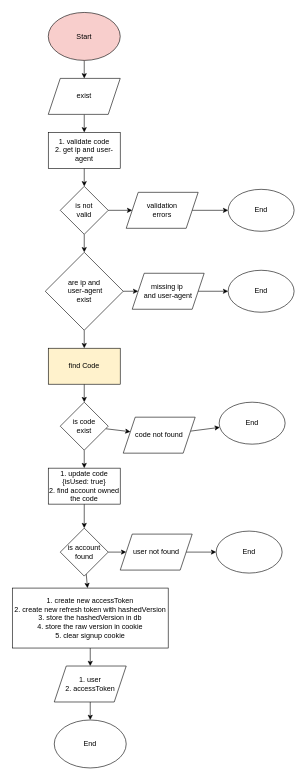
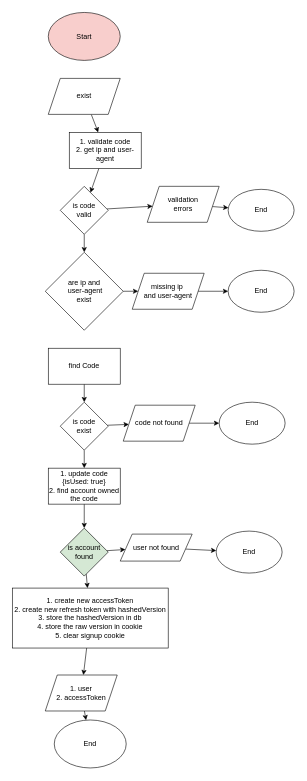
edge "Start" -> "exist": removed
node "1. validate code 2. get ip and user-agent": moved (84, 150) -> (105, 150)
node "is not valid": label "is not valid" -> "is code valid"
node "validation errors": moved (162, 210) -> (183, 204)
edge "are ip and user-agent exist" -> "find Code": removed
node "find Code": fillcolor #fff2cc -> #ffffff
node "code not found": moved (159, 435) -> (159, 423)
node "is account found": fillcolor #ffffff -> #d5e8d4
node "user not found": size 72x36 -> 72x27
node "1. user 2. accessToken": moved (90, 684) -> (81, 693)
